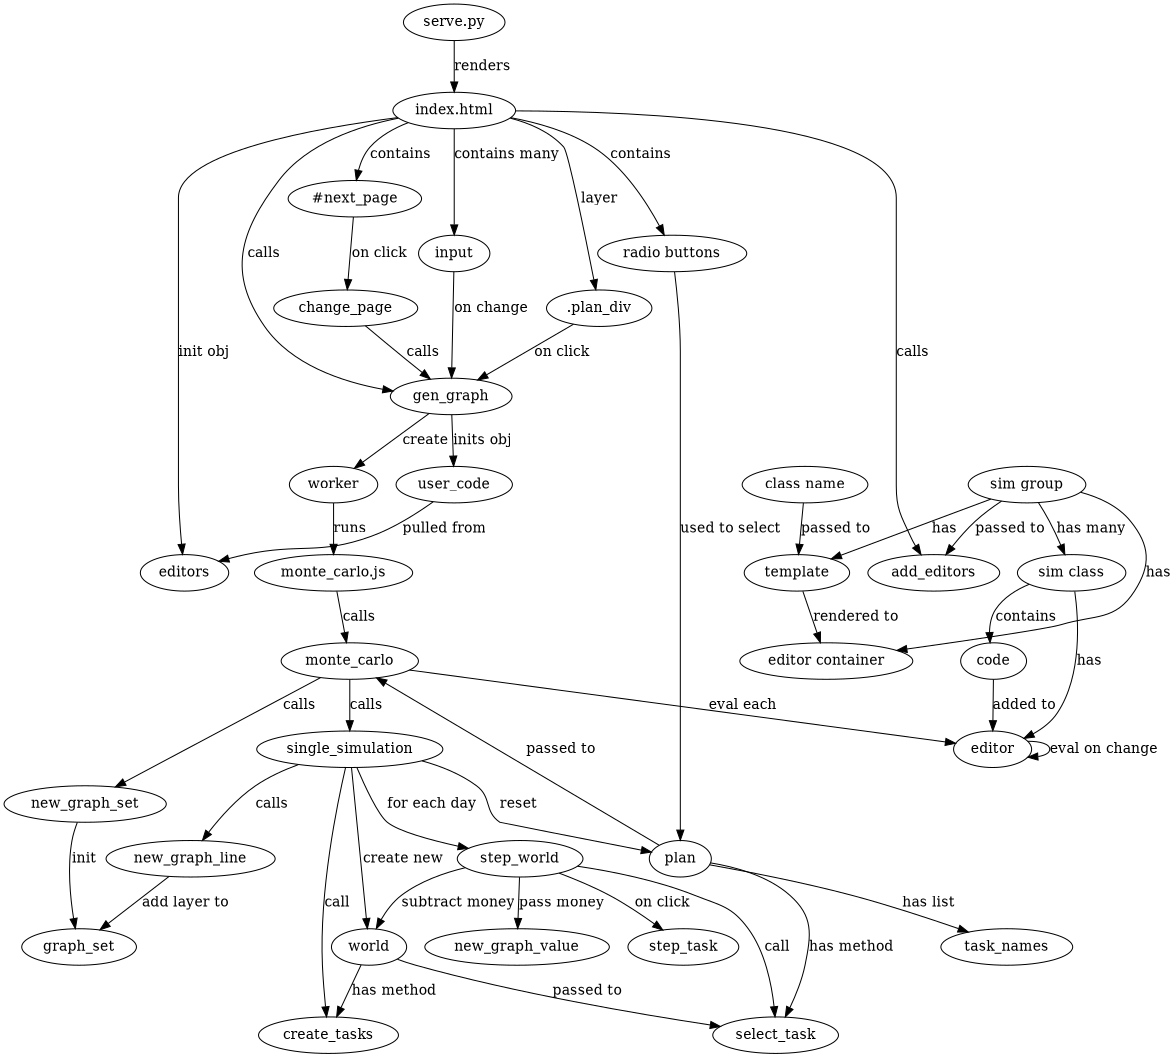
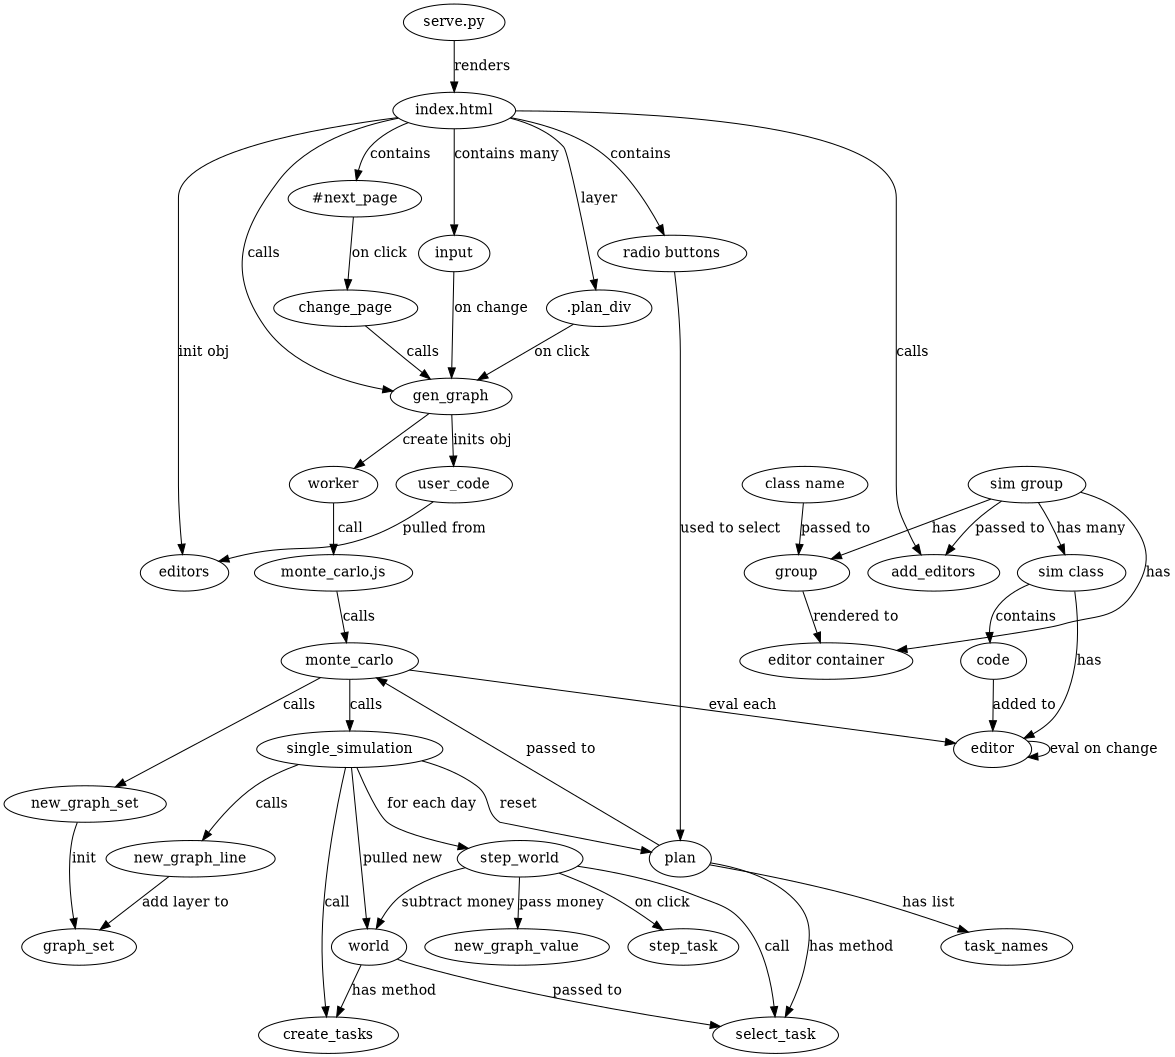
edge "worker" -> "monte_carlo.js": label "runs" -> "call"
node "template": label "template" -> "group"
edge "single_simulation" -> "world": label "create new" -> "pulled new"
